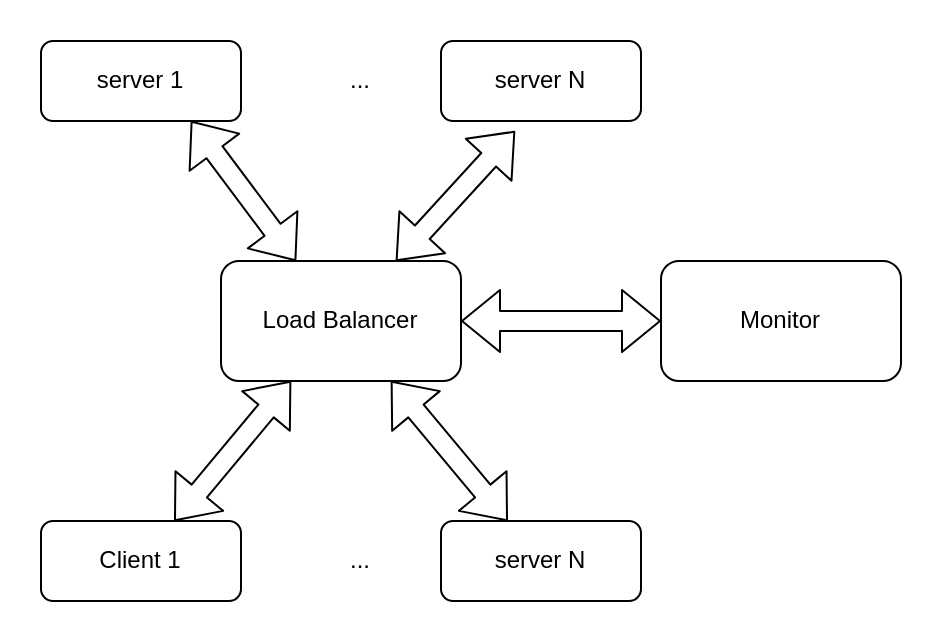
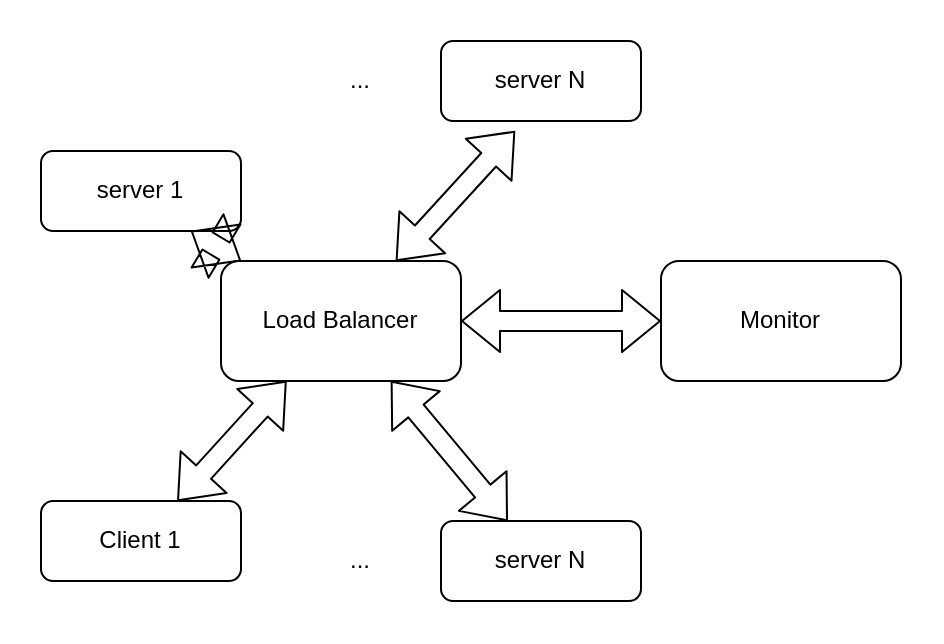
node "server 1": moved (141, 81) -> (141, 191)
node "Client 1": moved (141, 561) -> (141, 541)
